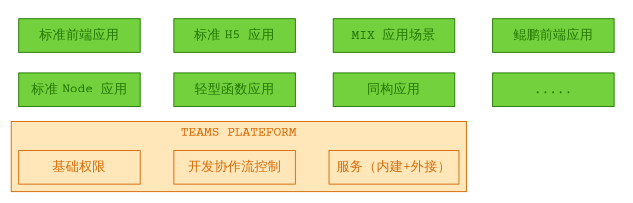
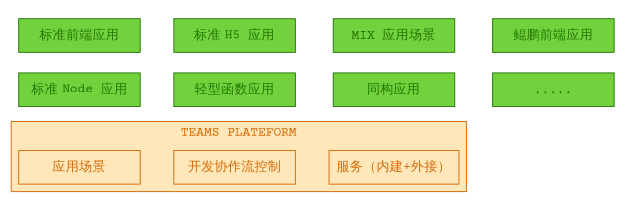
node "基础权限": label "基础权限" -> "应用场景"
